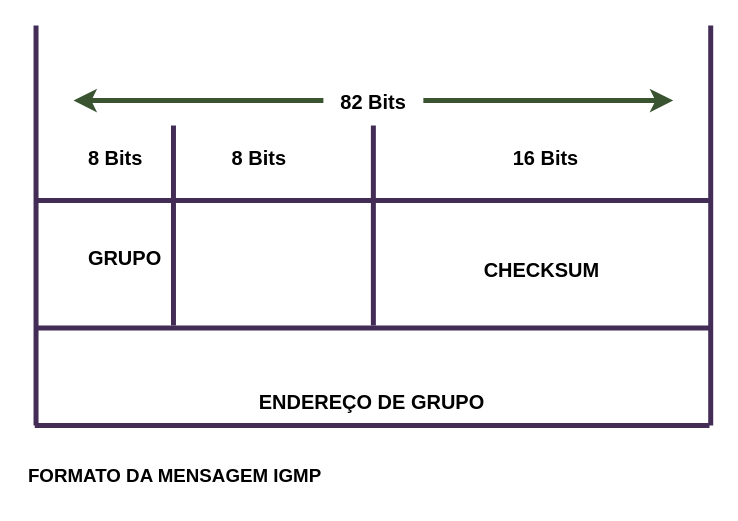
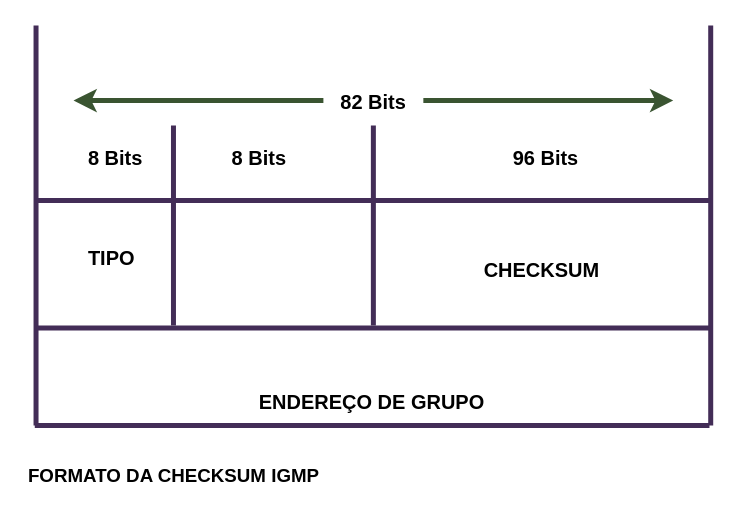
node "16 Bits": label "16 Bits" -> "96 Bits"
node "GRUPO": label "GRUPO" -> "TIPO"
node "FORMATO DA MENSAGEM IGMP": label "FORMATO DA MENSAGEM IGMP" -> "FORMATO DA CHECKSUM IGMP"
